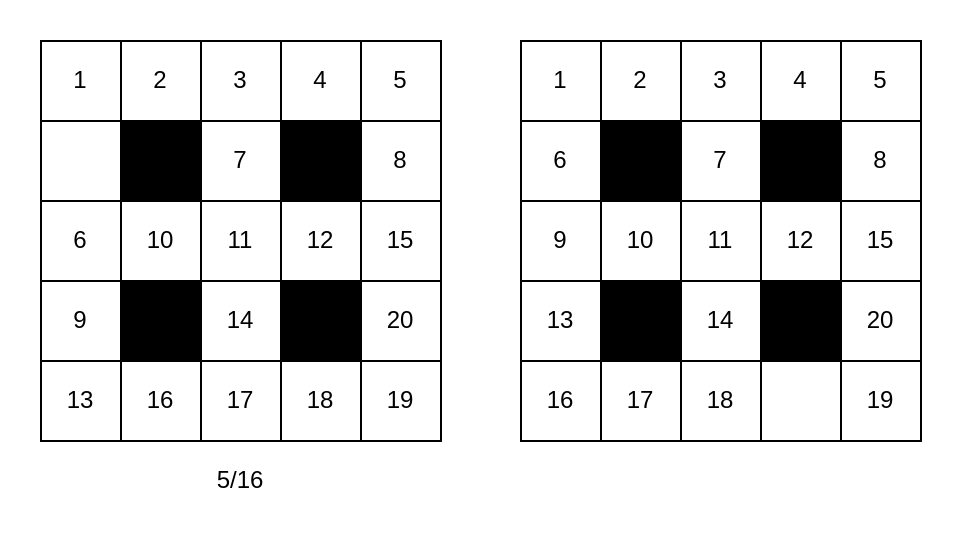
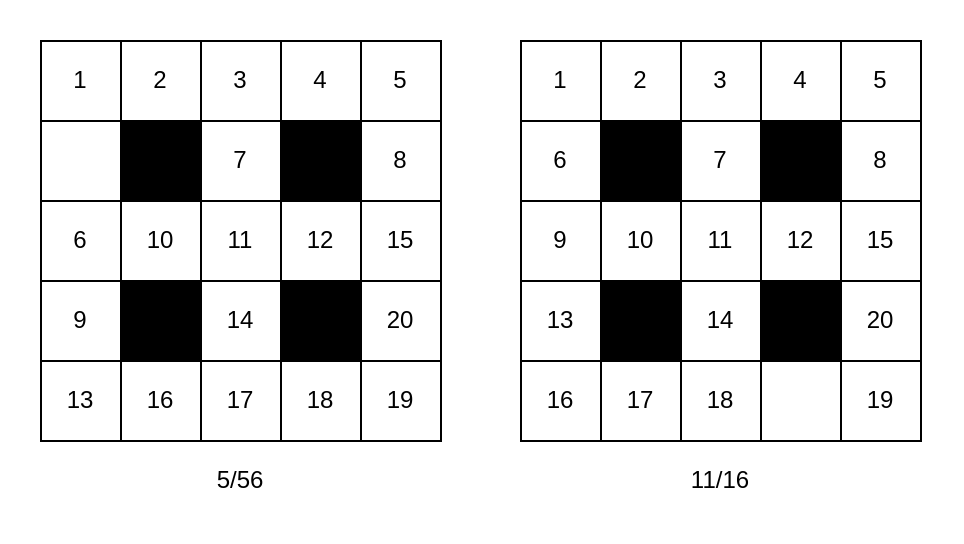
node "5/16": label "5/16" -> "5/56"
node "11/16": added
